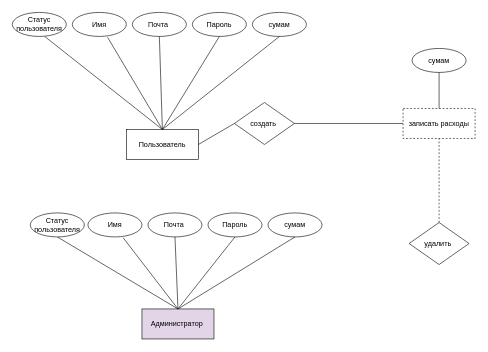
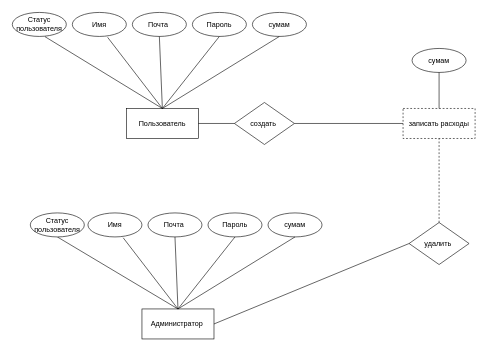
node "Пользователь": moved (162, 144) -> (162, 123)
edge "удалить" -- "Администратор": added
node "Администратор": fillcolor #e1d5e7 -> #ffffff
